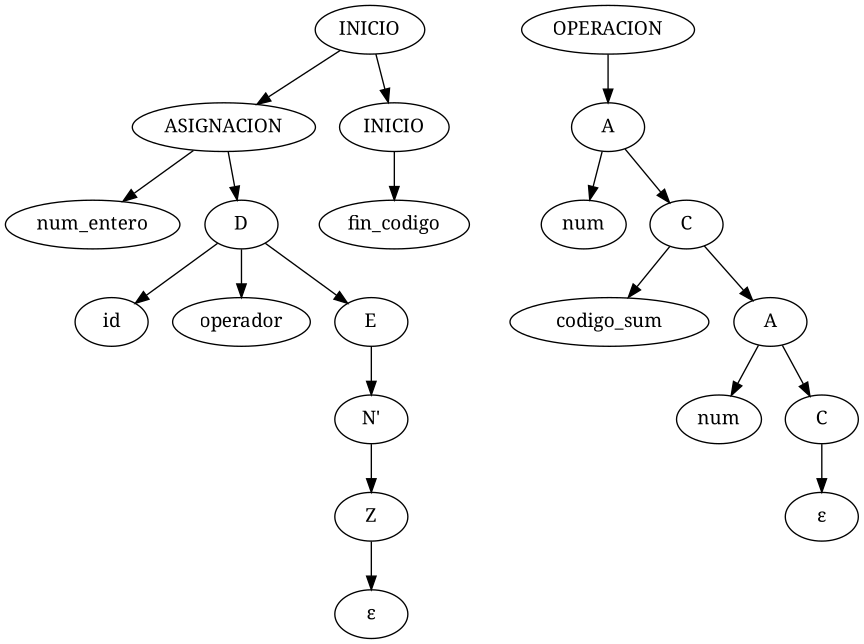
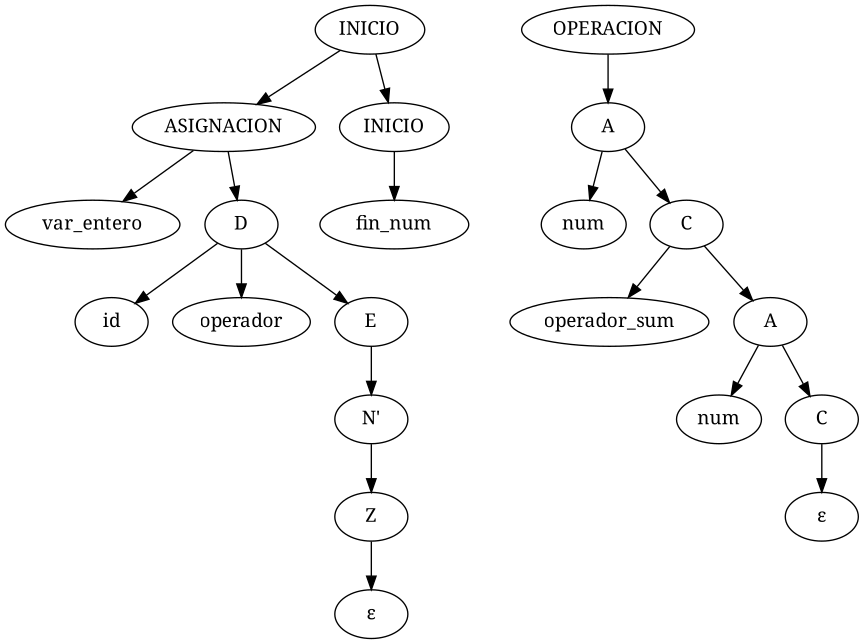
node "num_entero": label "num_entero" -> "var_entero"
node "fin_codigo": label "fin_codigo" -> "fin_num"
node "codigo_sum": label "codigo_sum" -> "operador_sum"
